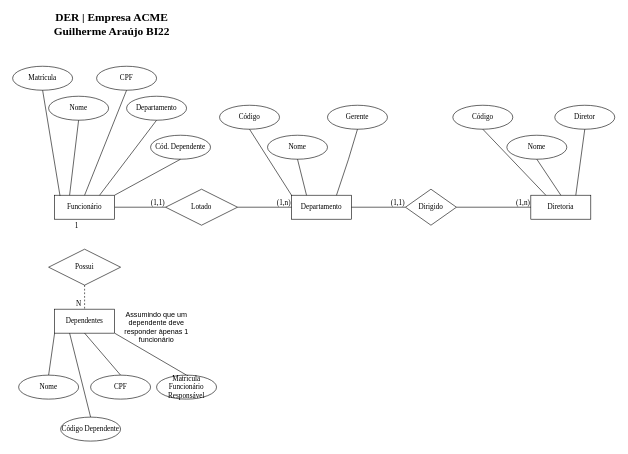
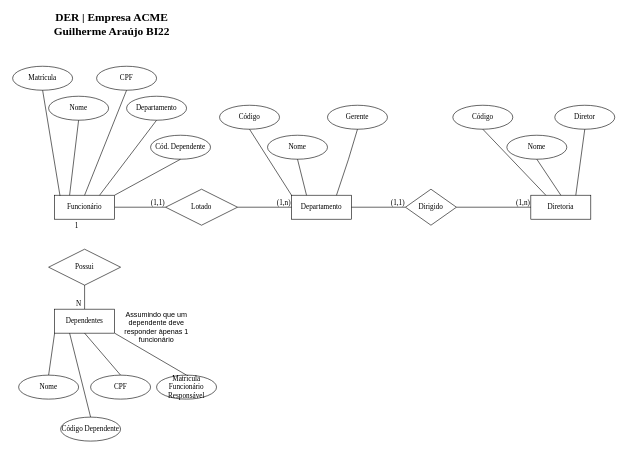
edge "Possui" -- "Dependentes": style dashed -> solid
